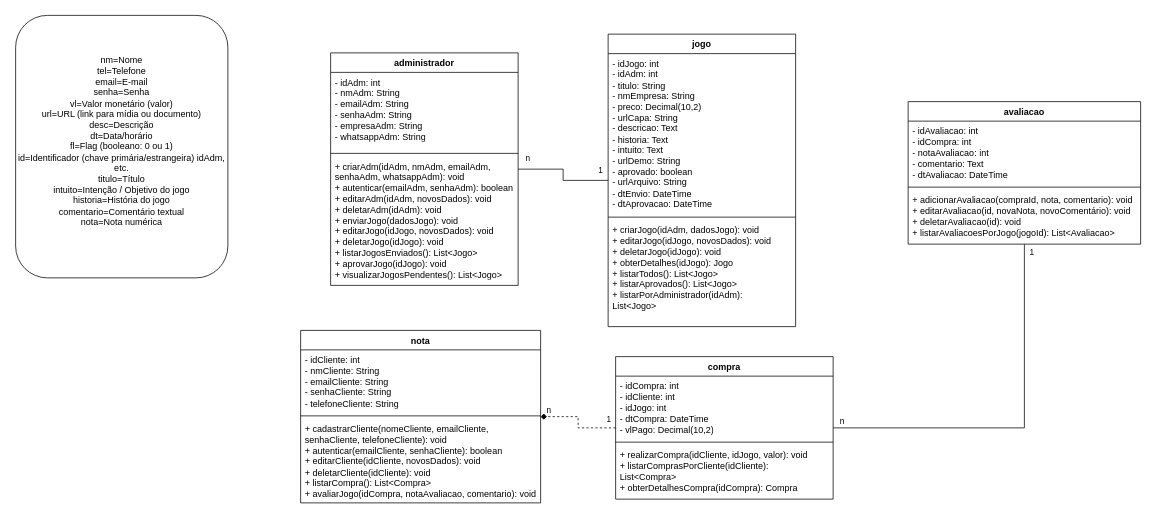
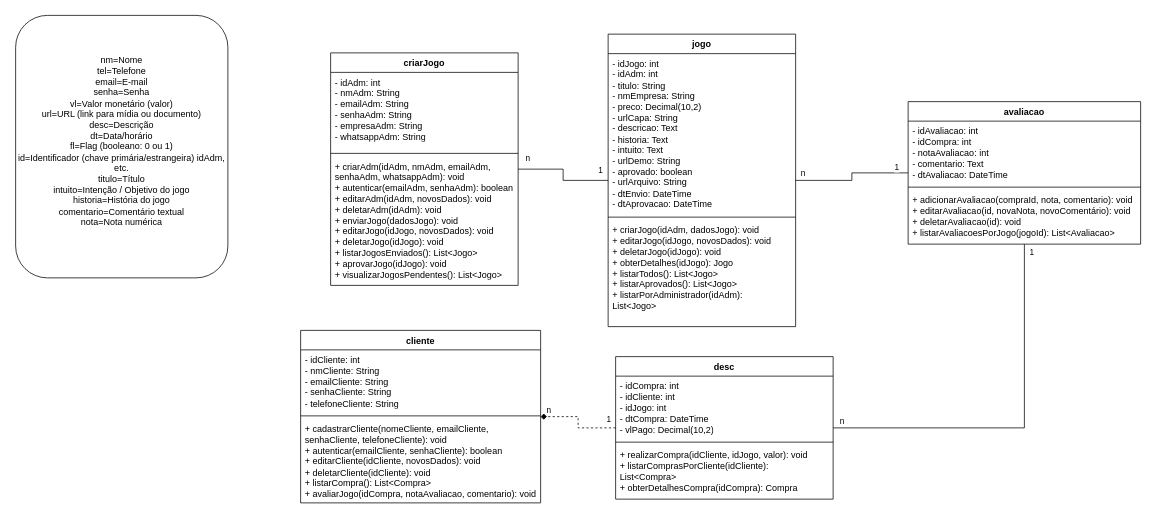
node "administrador": label "administrador" -> "criarJogo"
edge "avaliacao" -- "jogo": added, labels "1", "n"
node "nota": label "nota" -> "cliente"
node "compra": label "compra" -> "desc"
